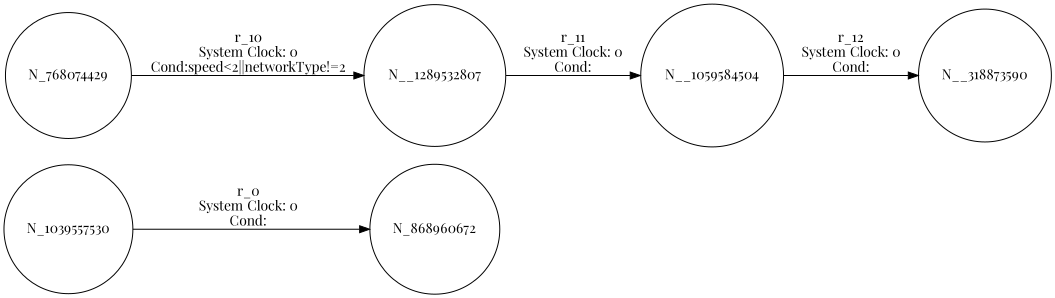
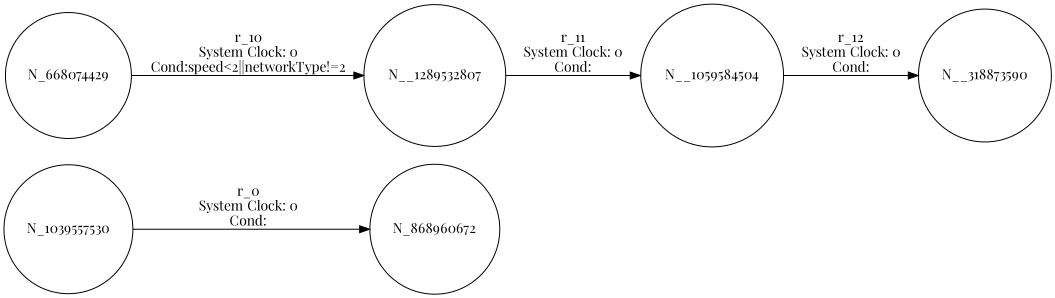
node "N_768074429": label "N_768074429" -> "N_668074429"
